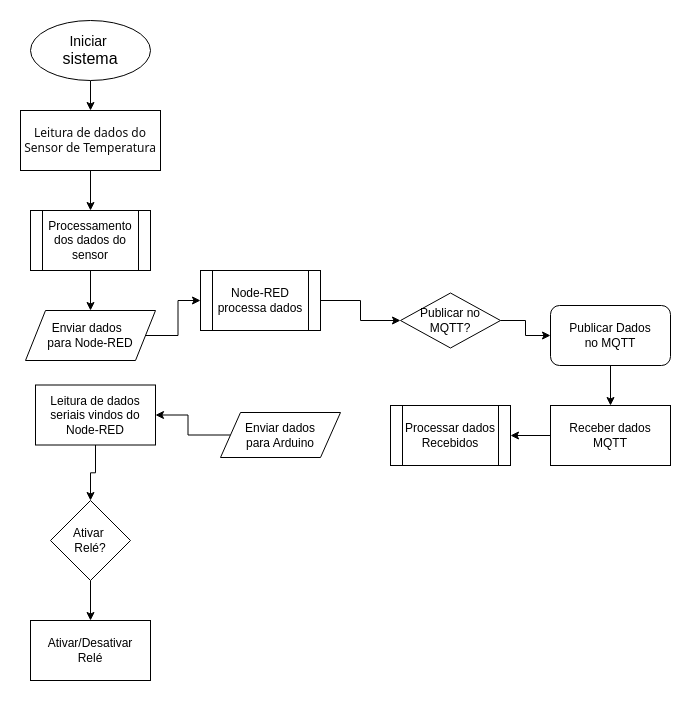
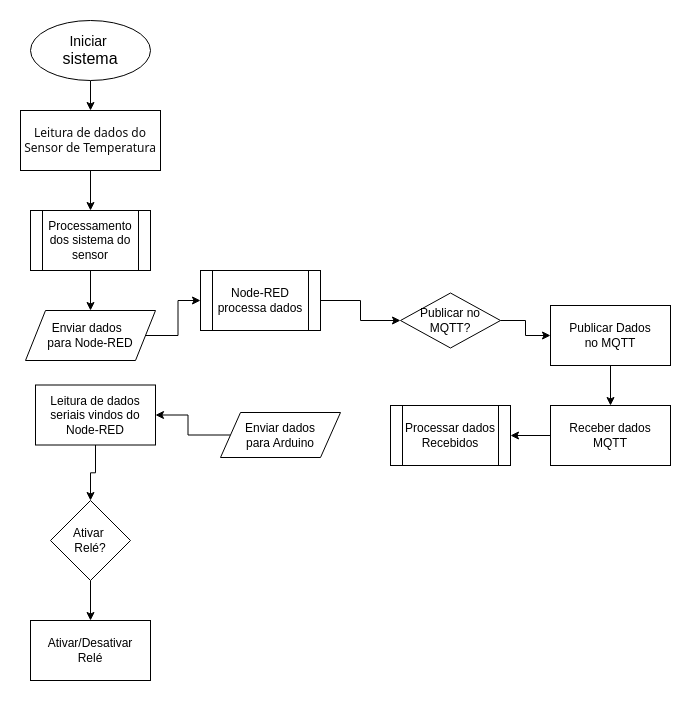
node "Processamento dos dados do sensor": label "Processamento dos dados do sensor" -> "Processamento dos sistema do sensor"
node "Publicar Dados no MQTT": shape rounded rectangle -> rectangle
